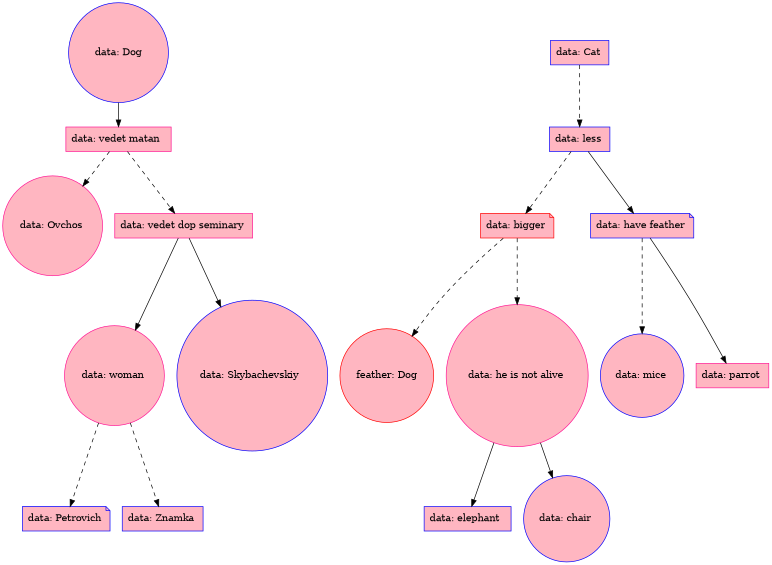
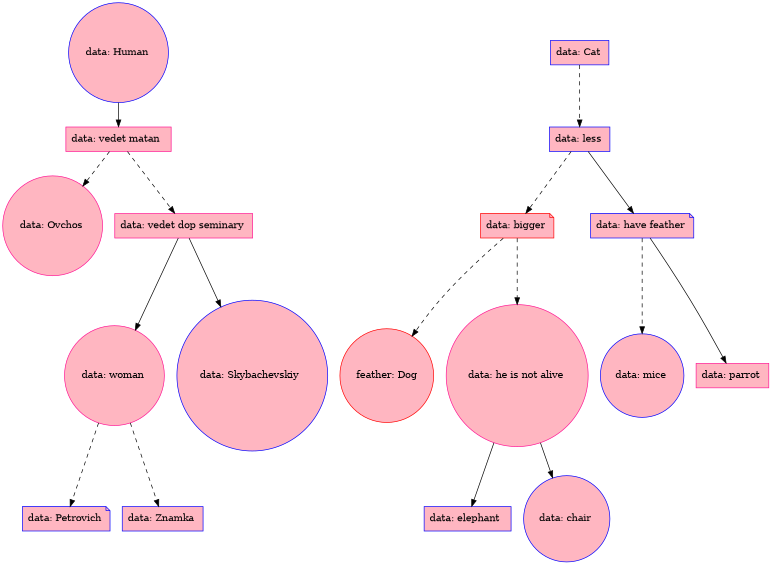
node "data: Dog": label "data: Dog" -> "data: Human"
